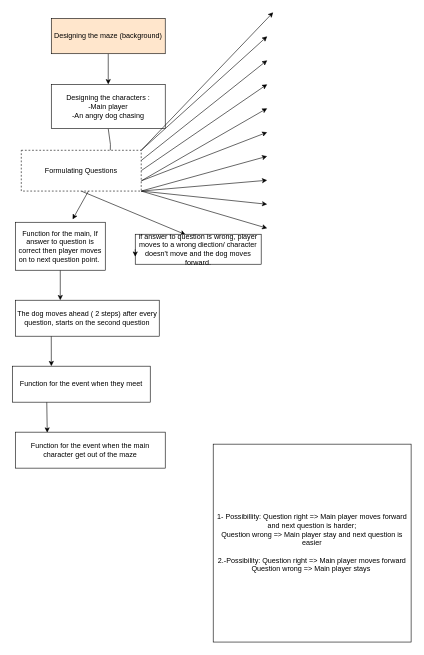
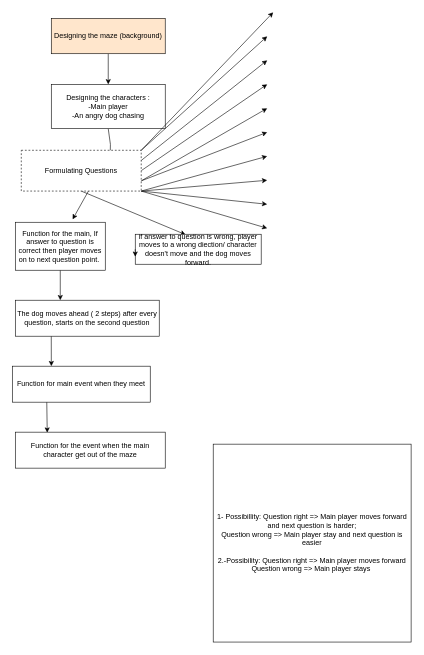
node "Function for the event when they meet": label "Function for the event when they meet" -> "Function for main event when they meet"
